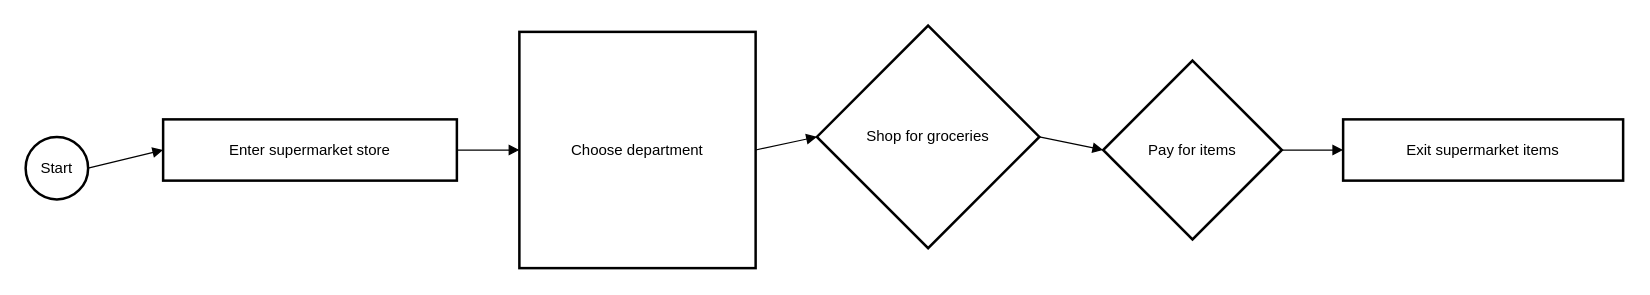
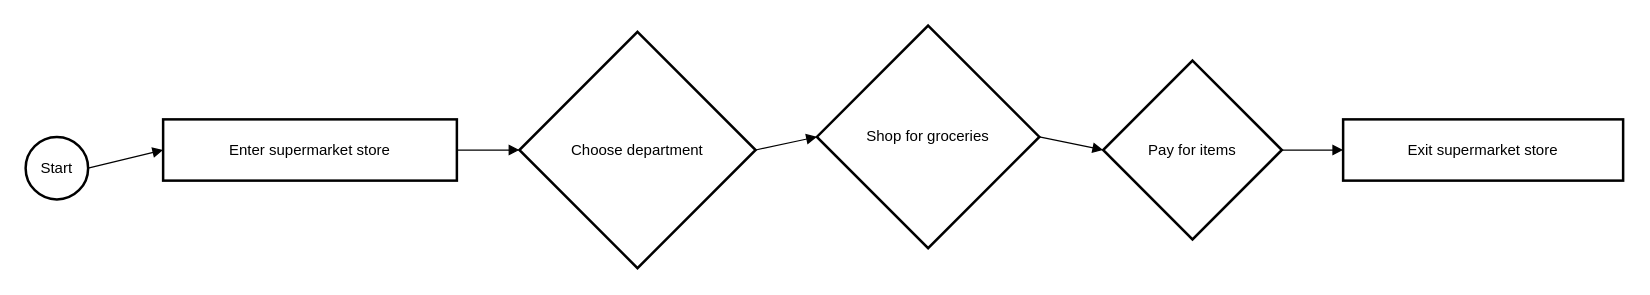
node "Choose department": shape rectangle -> diamond
node "Exit supermarket items": label "Exit supermarket items" -> "Exit supermarket store"
